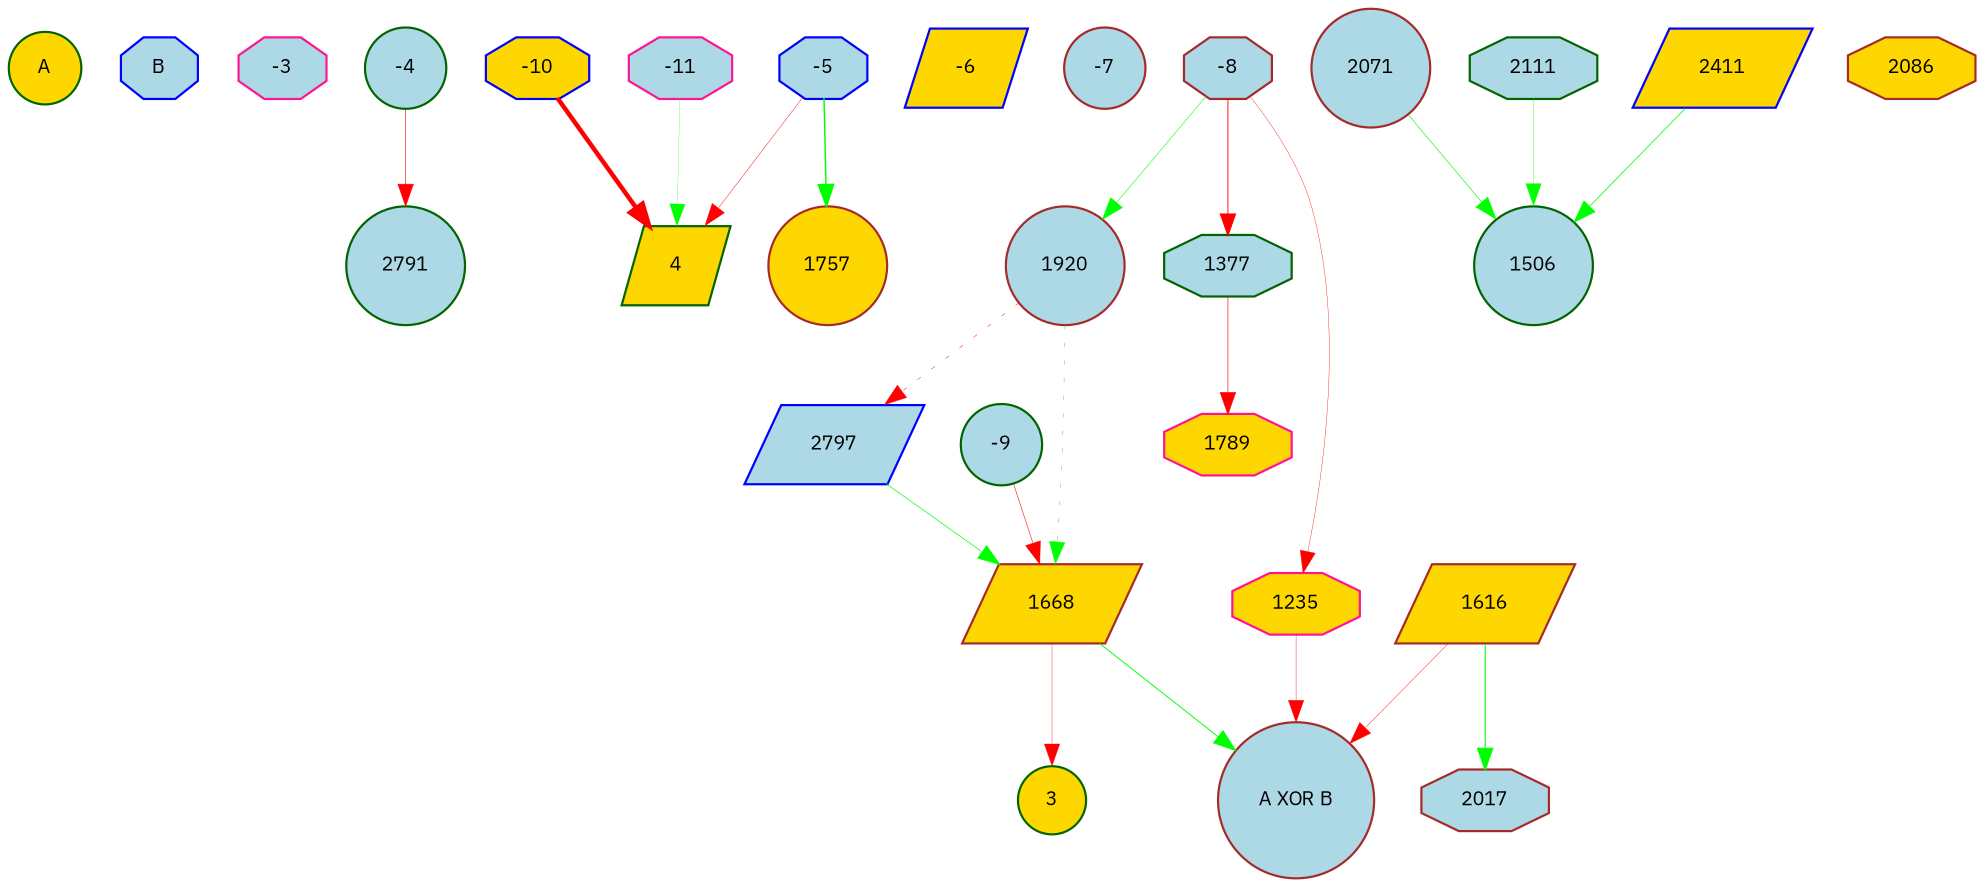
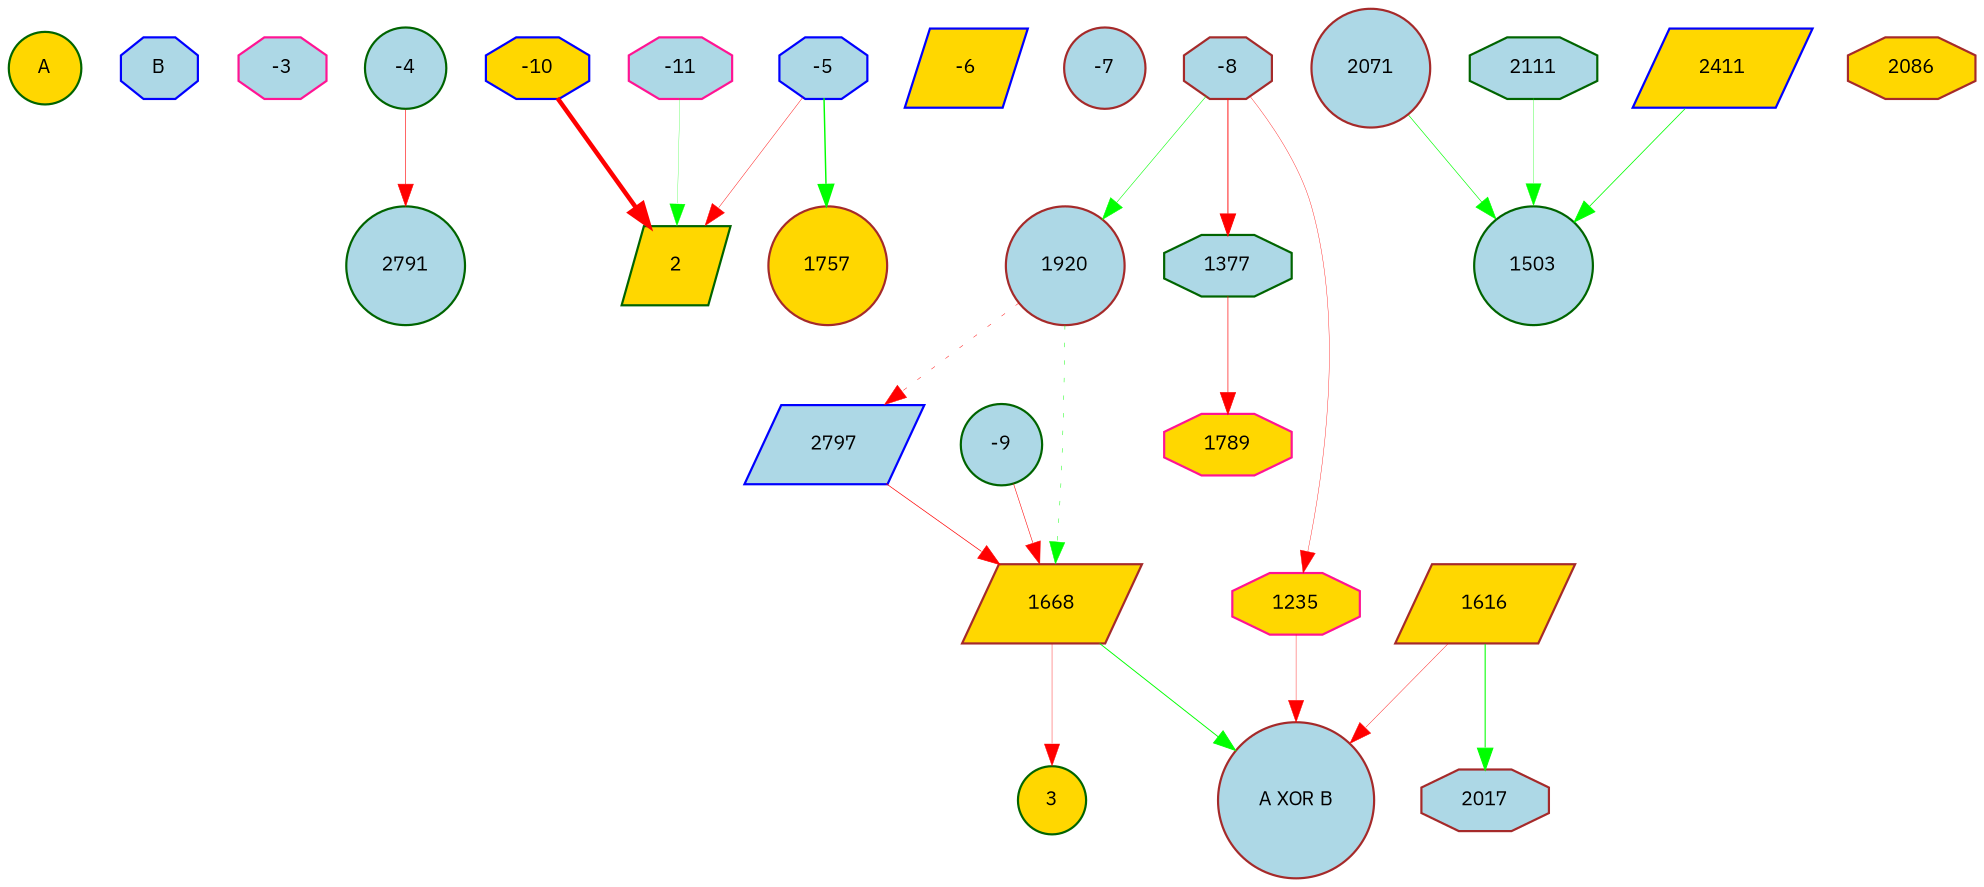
node "4": label "4" -> "2"
node "1506": label "1506" -> "1503"
edge "2797" -> "1668": color green -> red
